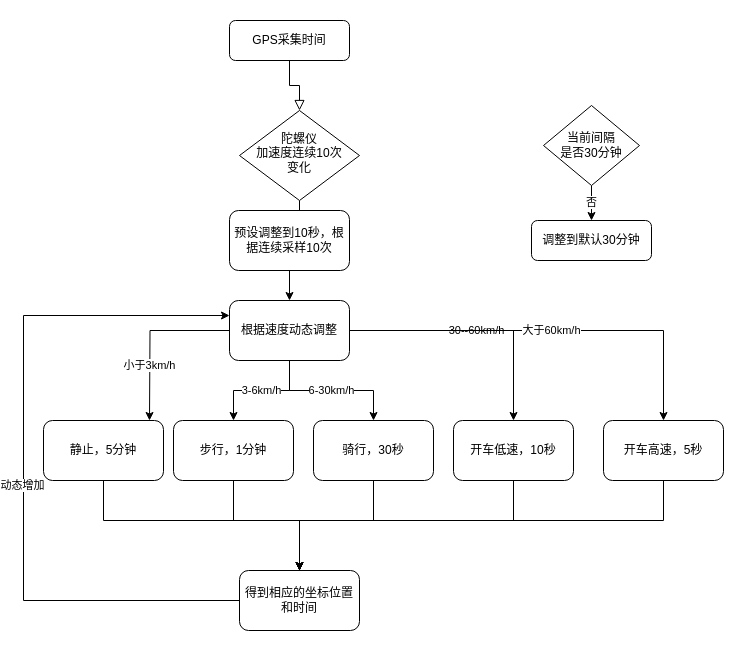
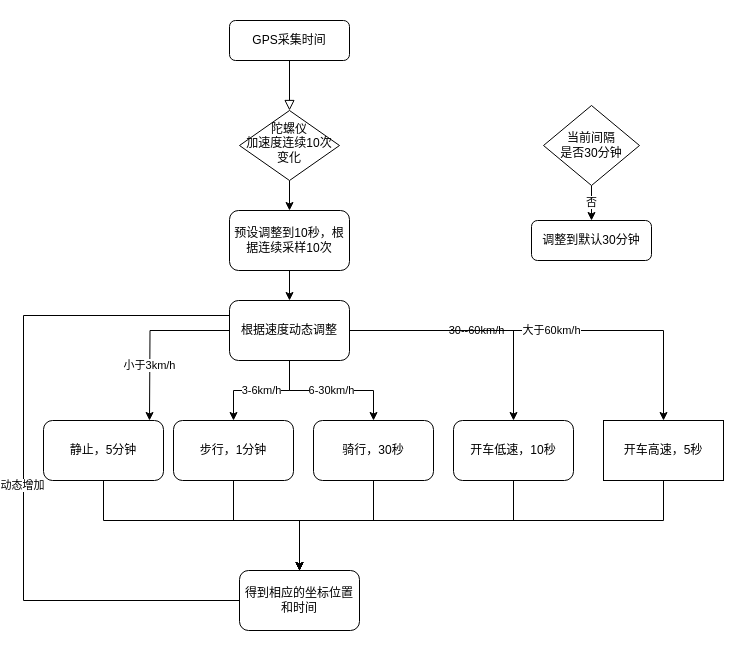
node "陀螺仪 加速度连续10次 变化": size 120x90 -> 100x70
edge "得到相应的坐标位置和时间" -> "根据速度动态调整": arrowhead classic -> none
node "开车高速，5秒": shape rounded rectangle -> rectangle
